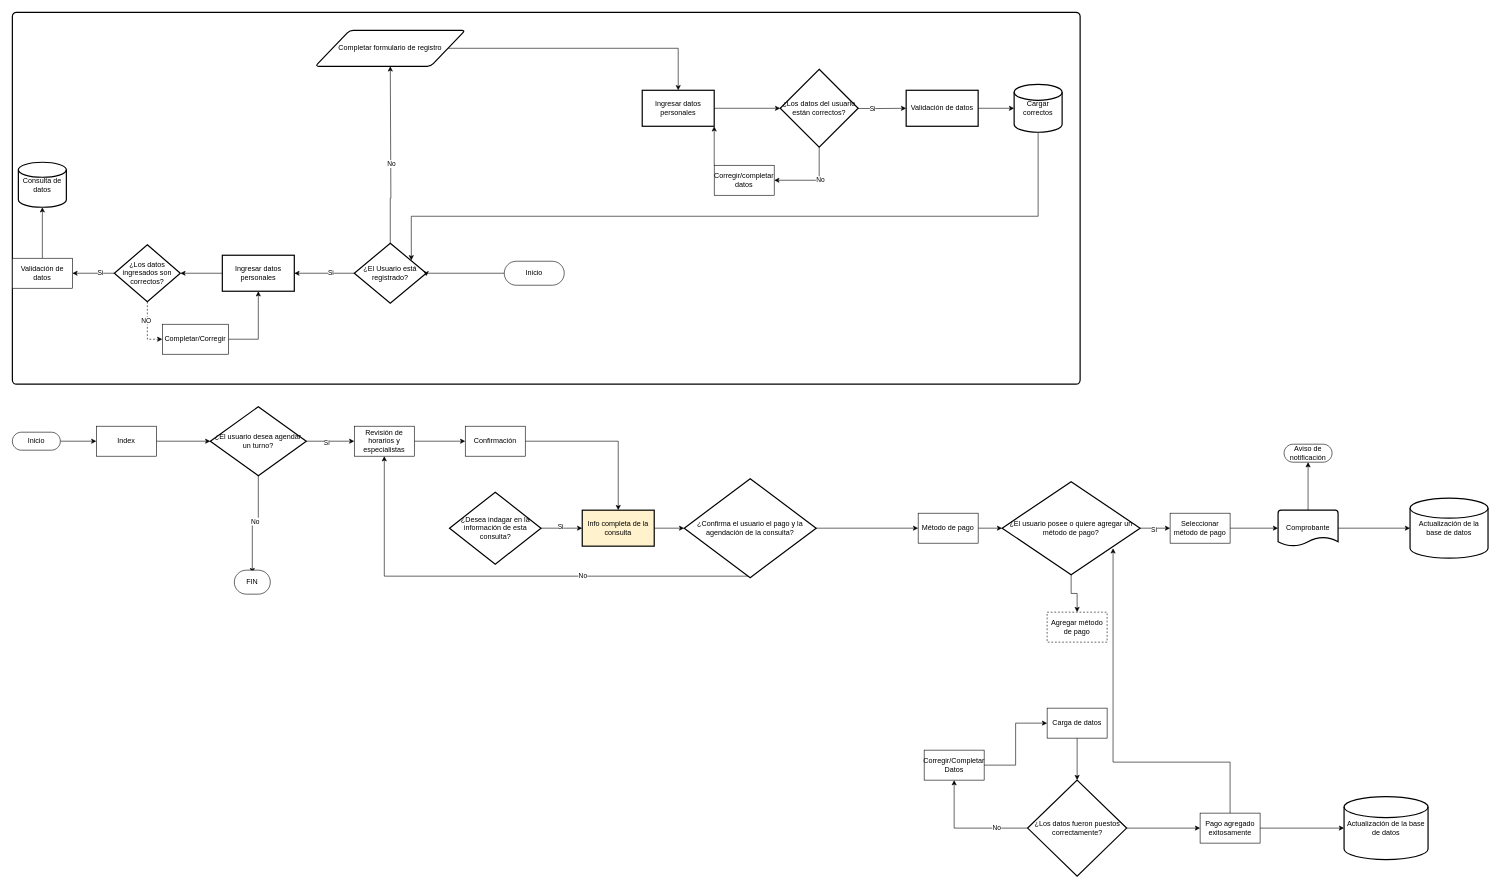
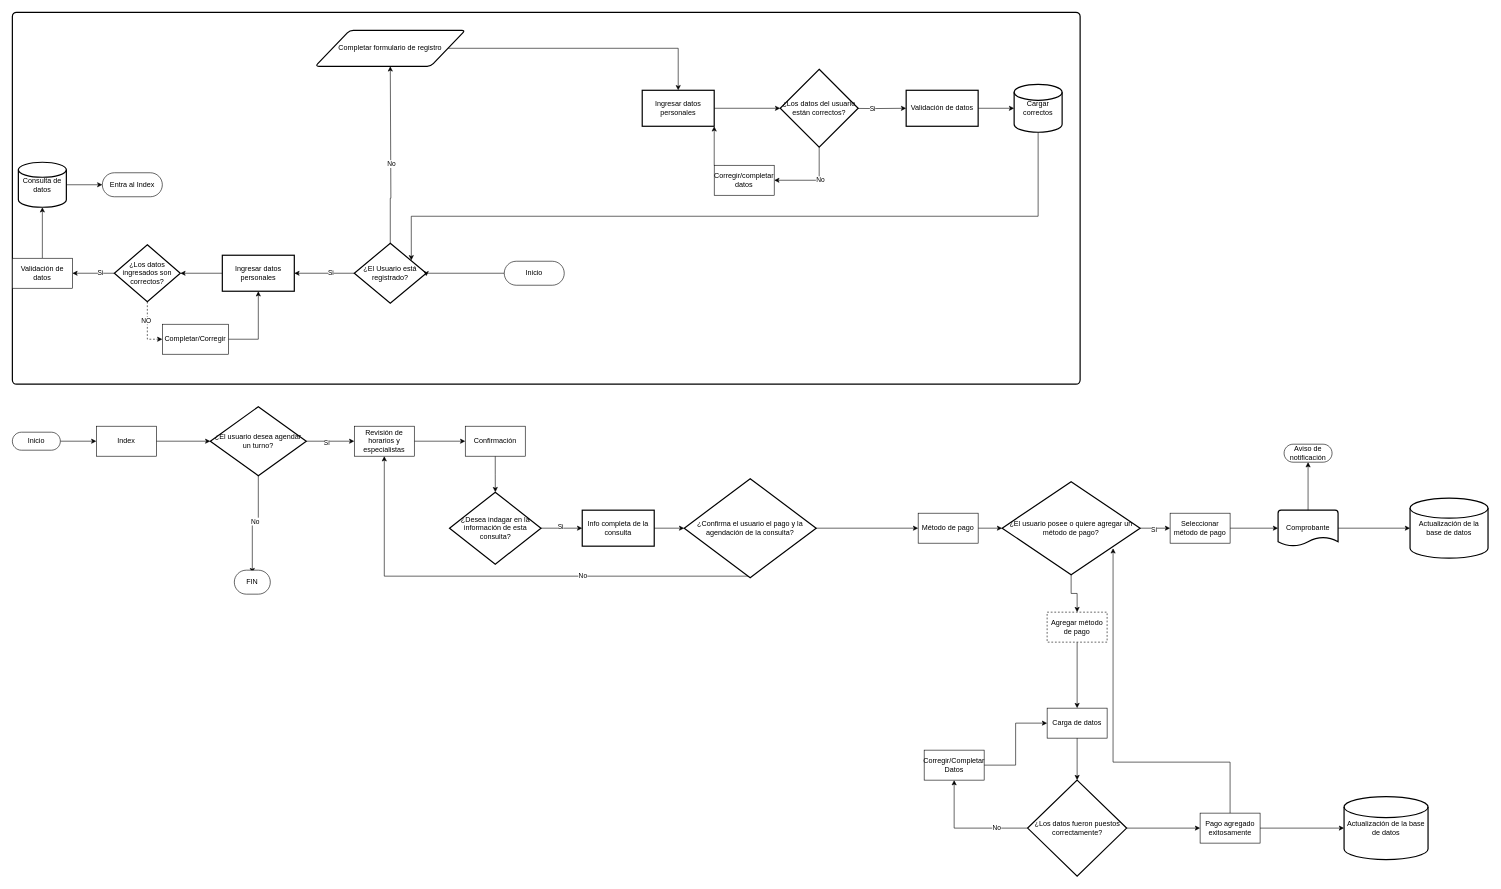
edge "Consulta de datos" -> "Entra al Index": added
node "Entra al Index": added
edge "Confirmación" -> "Info completa de la consulta": now "Confirmación" -> "¿Desea indagar en la información de esta consulta?"
node "Info completa de la consulta": fillcolor #fff2cc -> #ffffff
edge "Agregar método de pago" -> "Carga de datos": added
